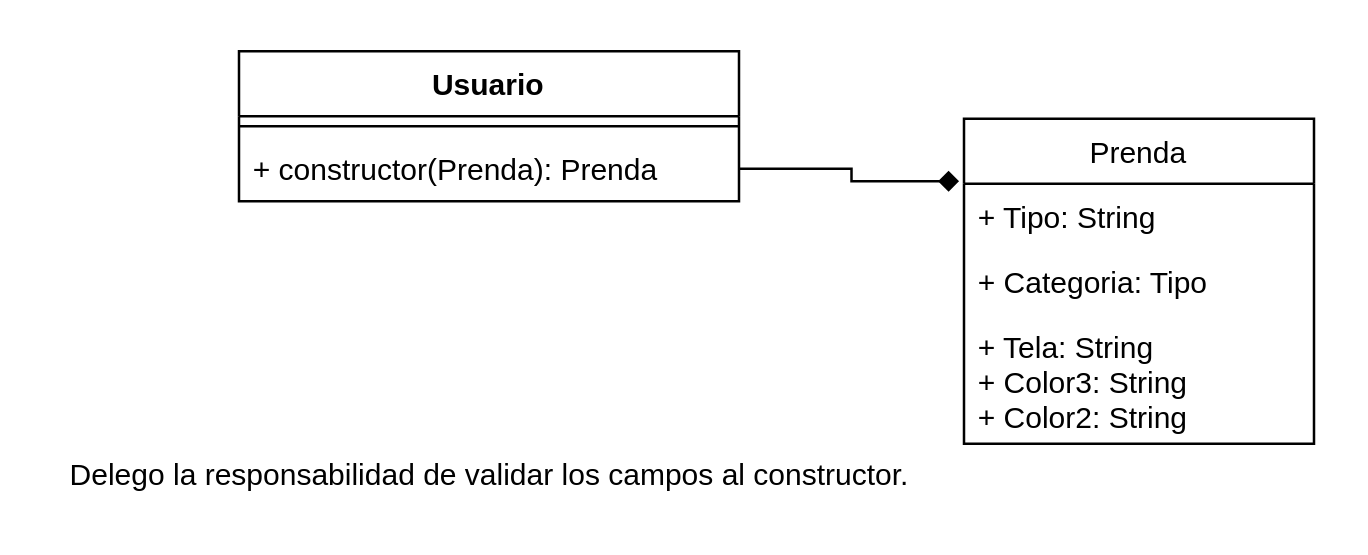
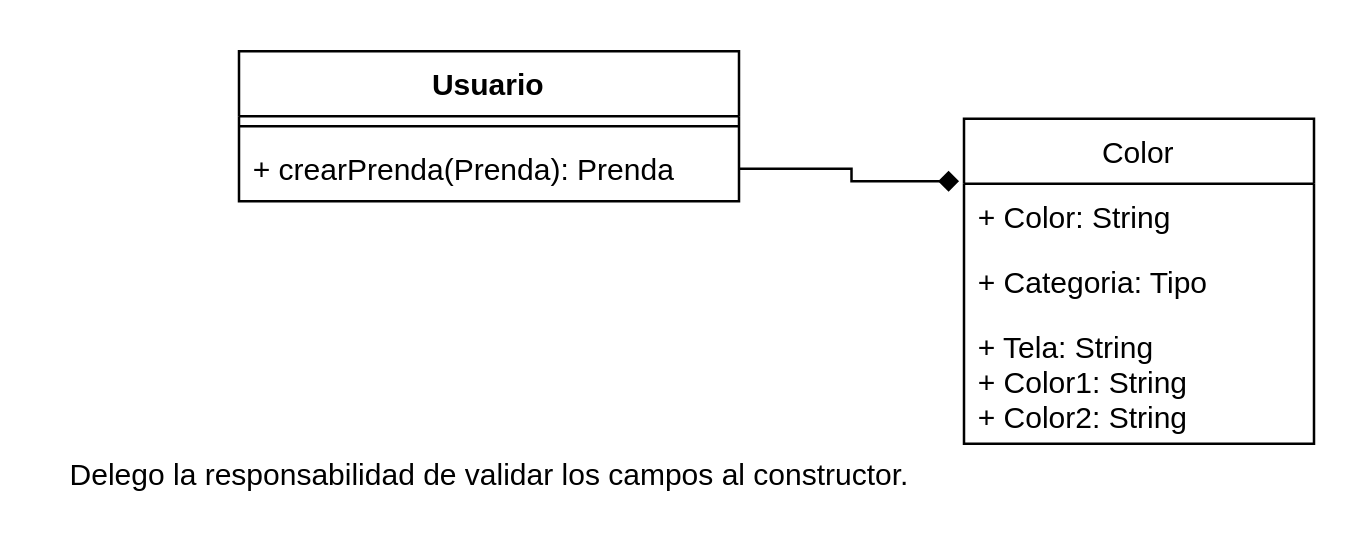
node "Prenda": label "Prenda" -> "Color"
node "+ constructor(Prenda): Prenda": label "+ constructor(Prenda): Prenda" -> "+ crearPrenda(Prenda): Prenda"
node "+ Tipo: String": label "+ Tipo: String" -> "+ Color: String"
node "+ Tela: String + Color3: String + Color2: String": label "+ Tela: String + Color3: String + Color2: String" -> "+ Tela: String + Color1: String + Color2: String"
